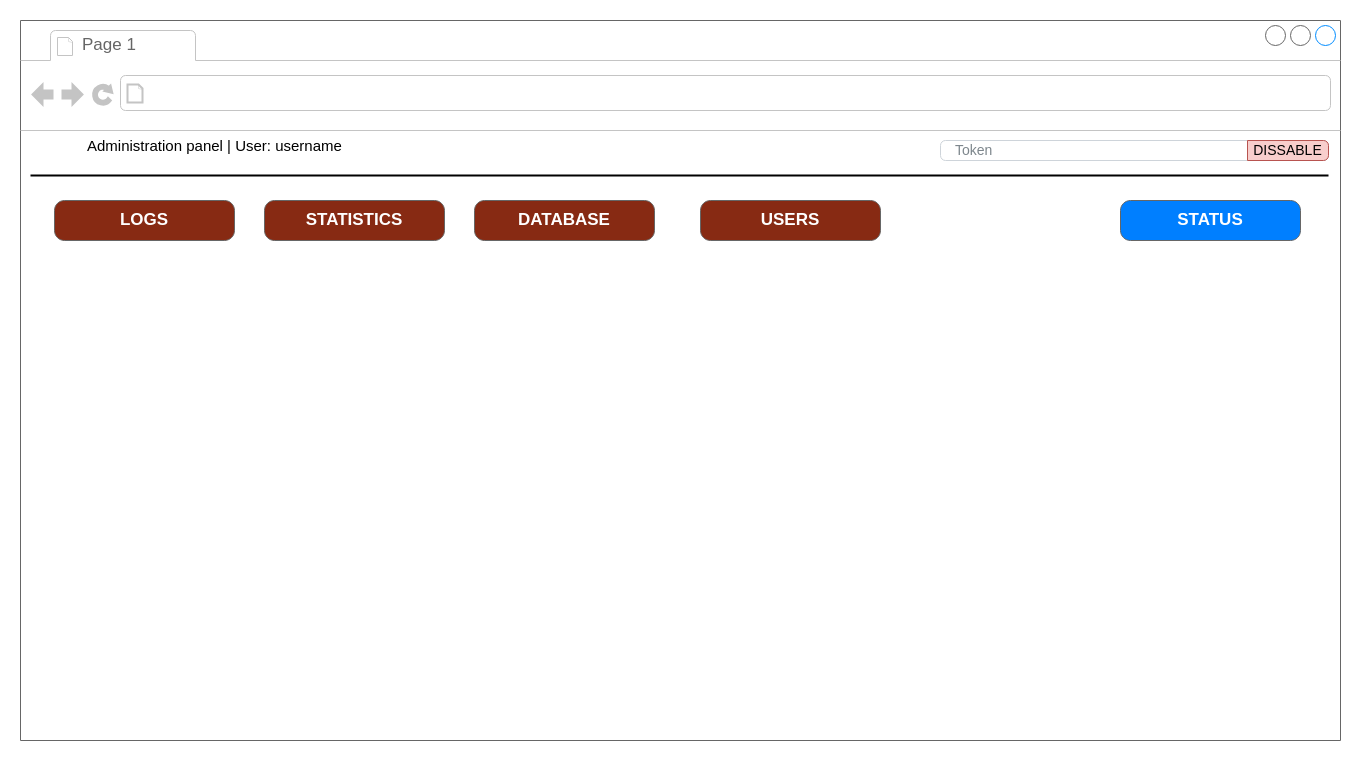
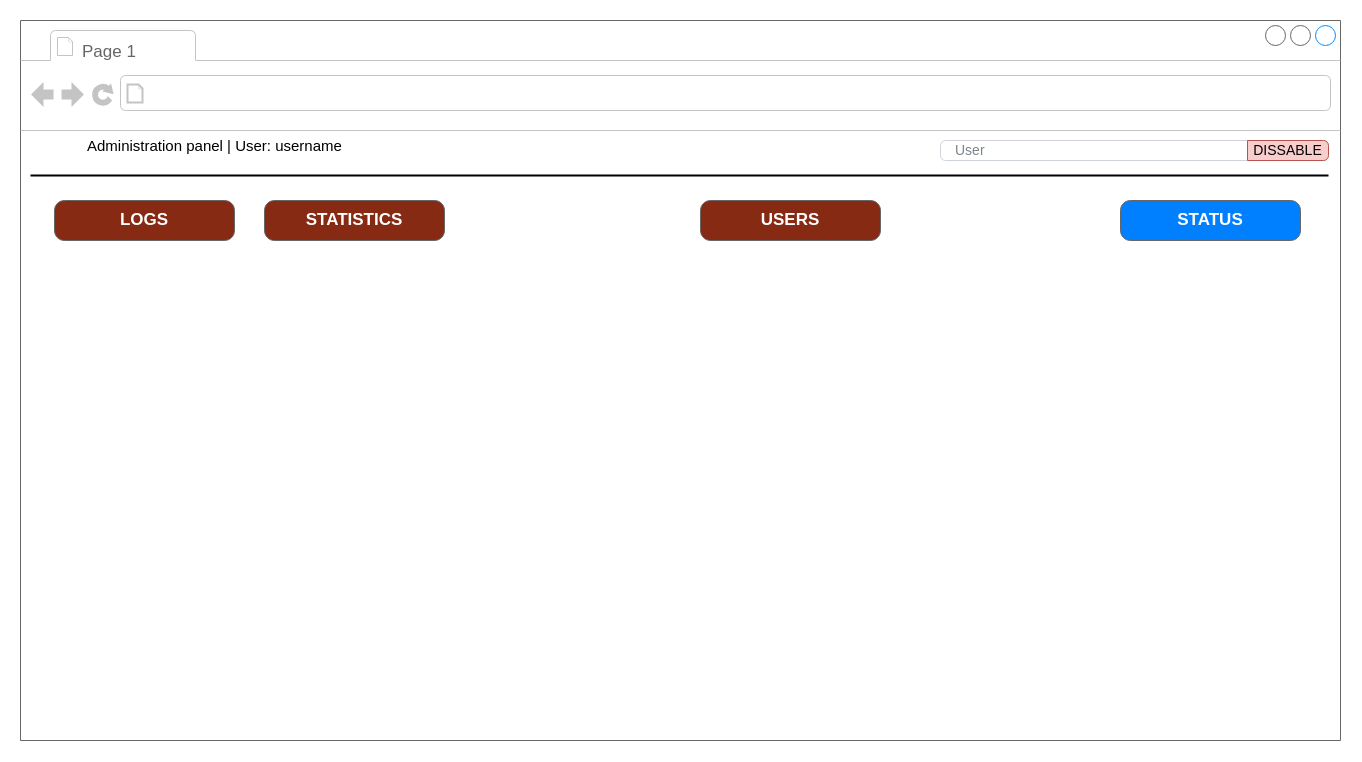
node "Page 1": size 110x26 -> 85x40
node "Token": label "Token" -> "User"
node "DATABASE": removed
